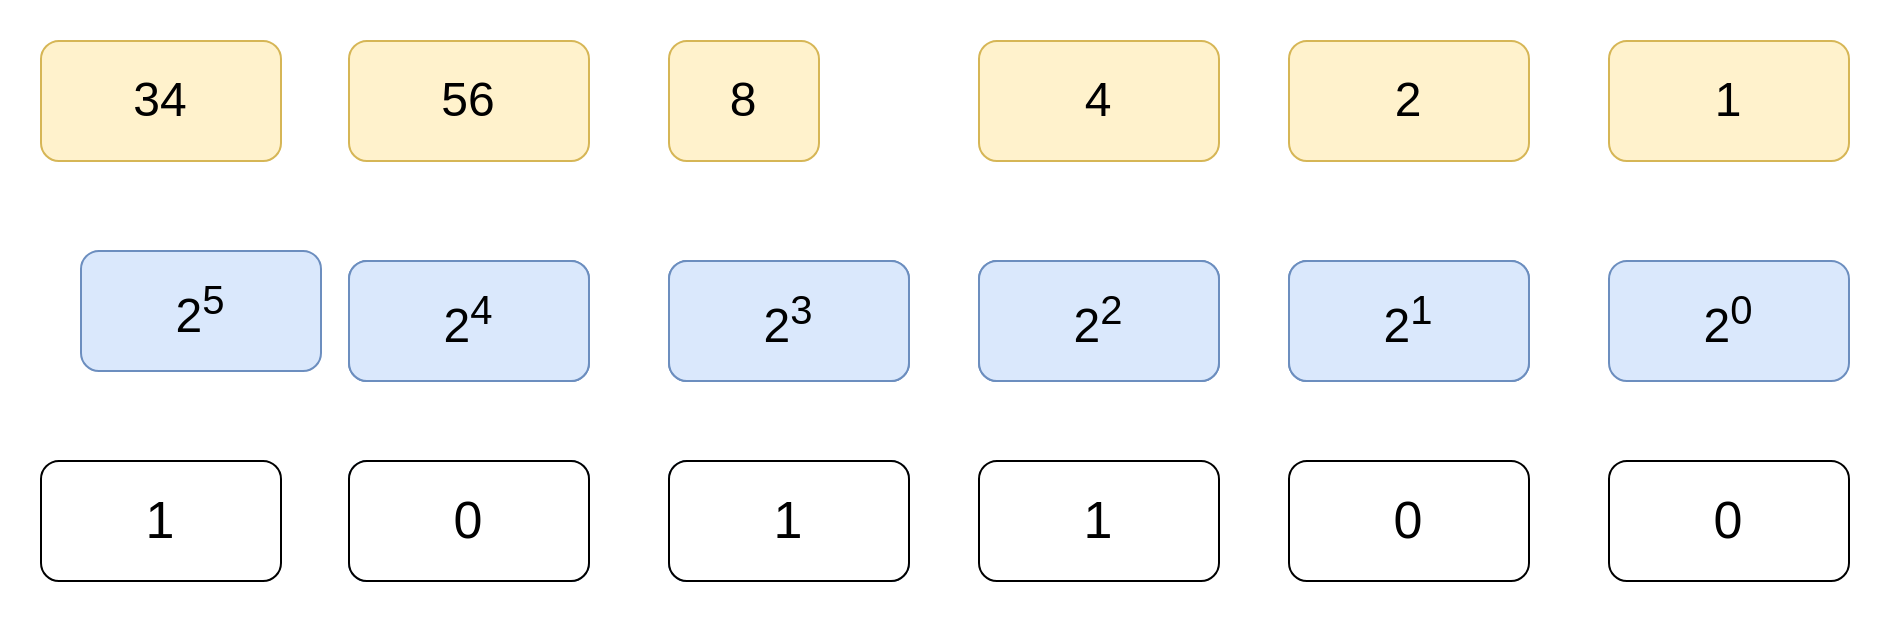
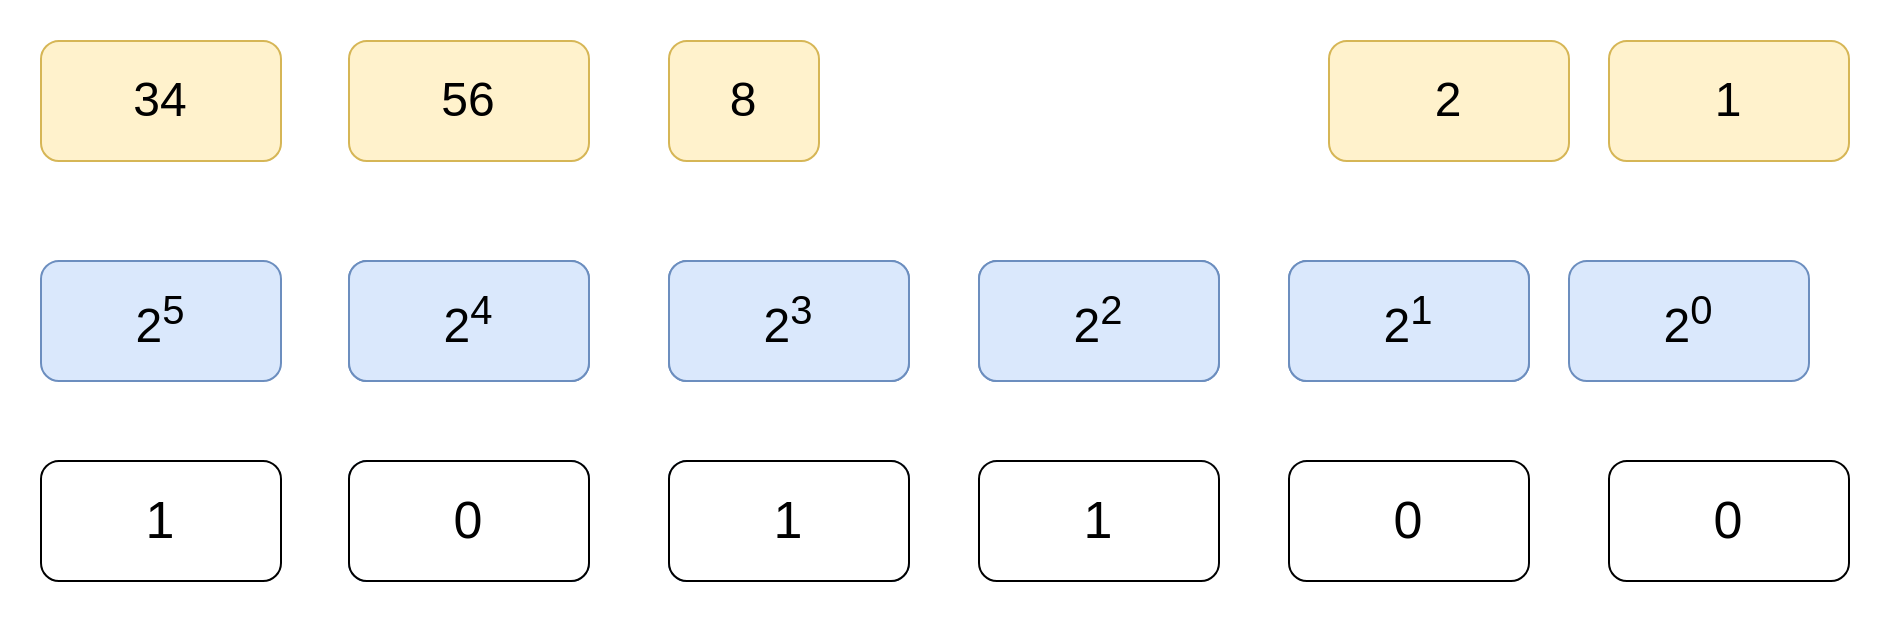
node "4": removed
node "2": moved (1409, 101) -> (1449, 101)
node "25": moved (201, 311) -> (161, 321)
node "20": moved (1729, 321) -> (1689, 321)
